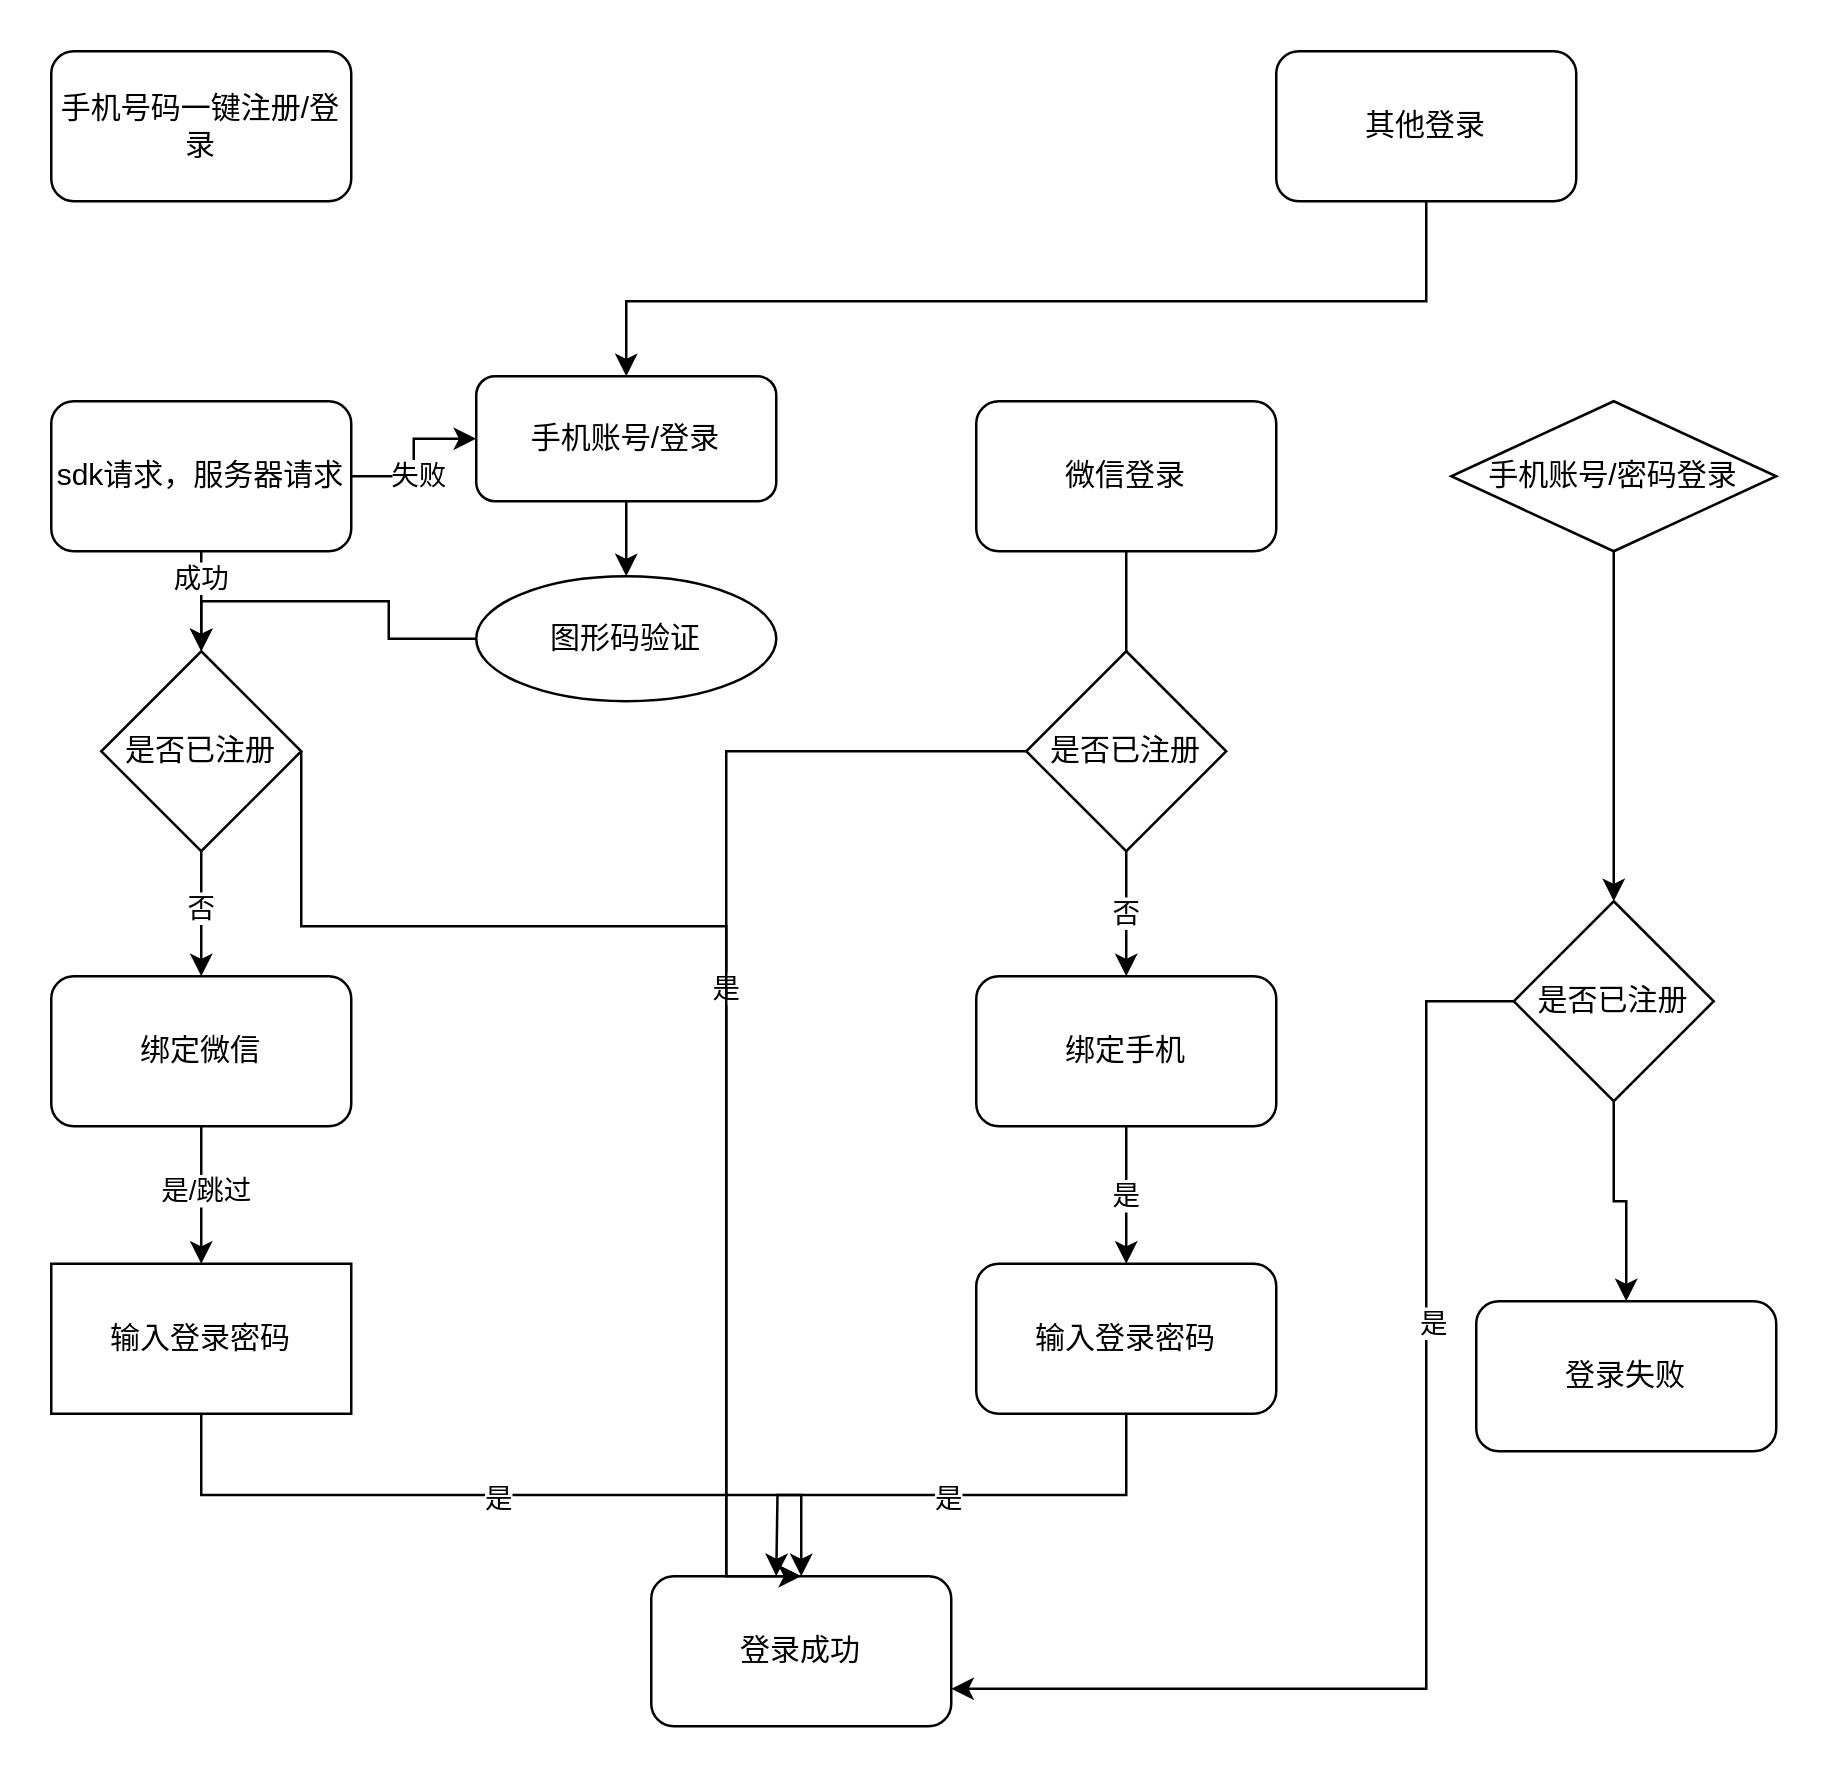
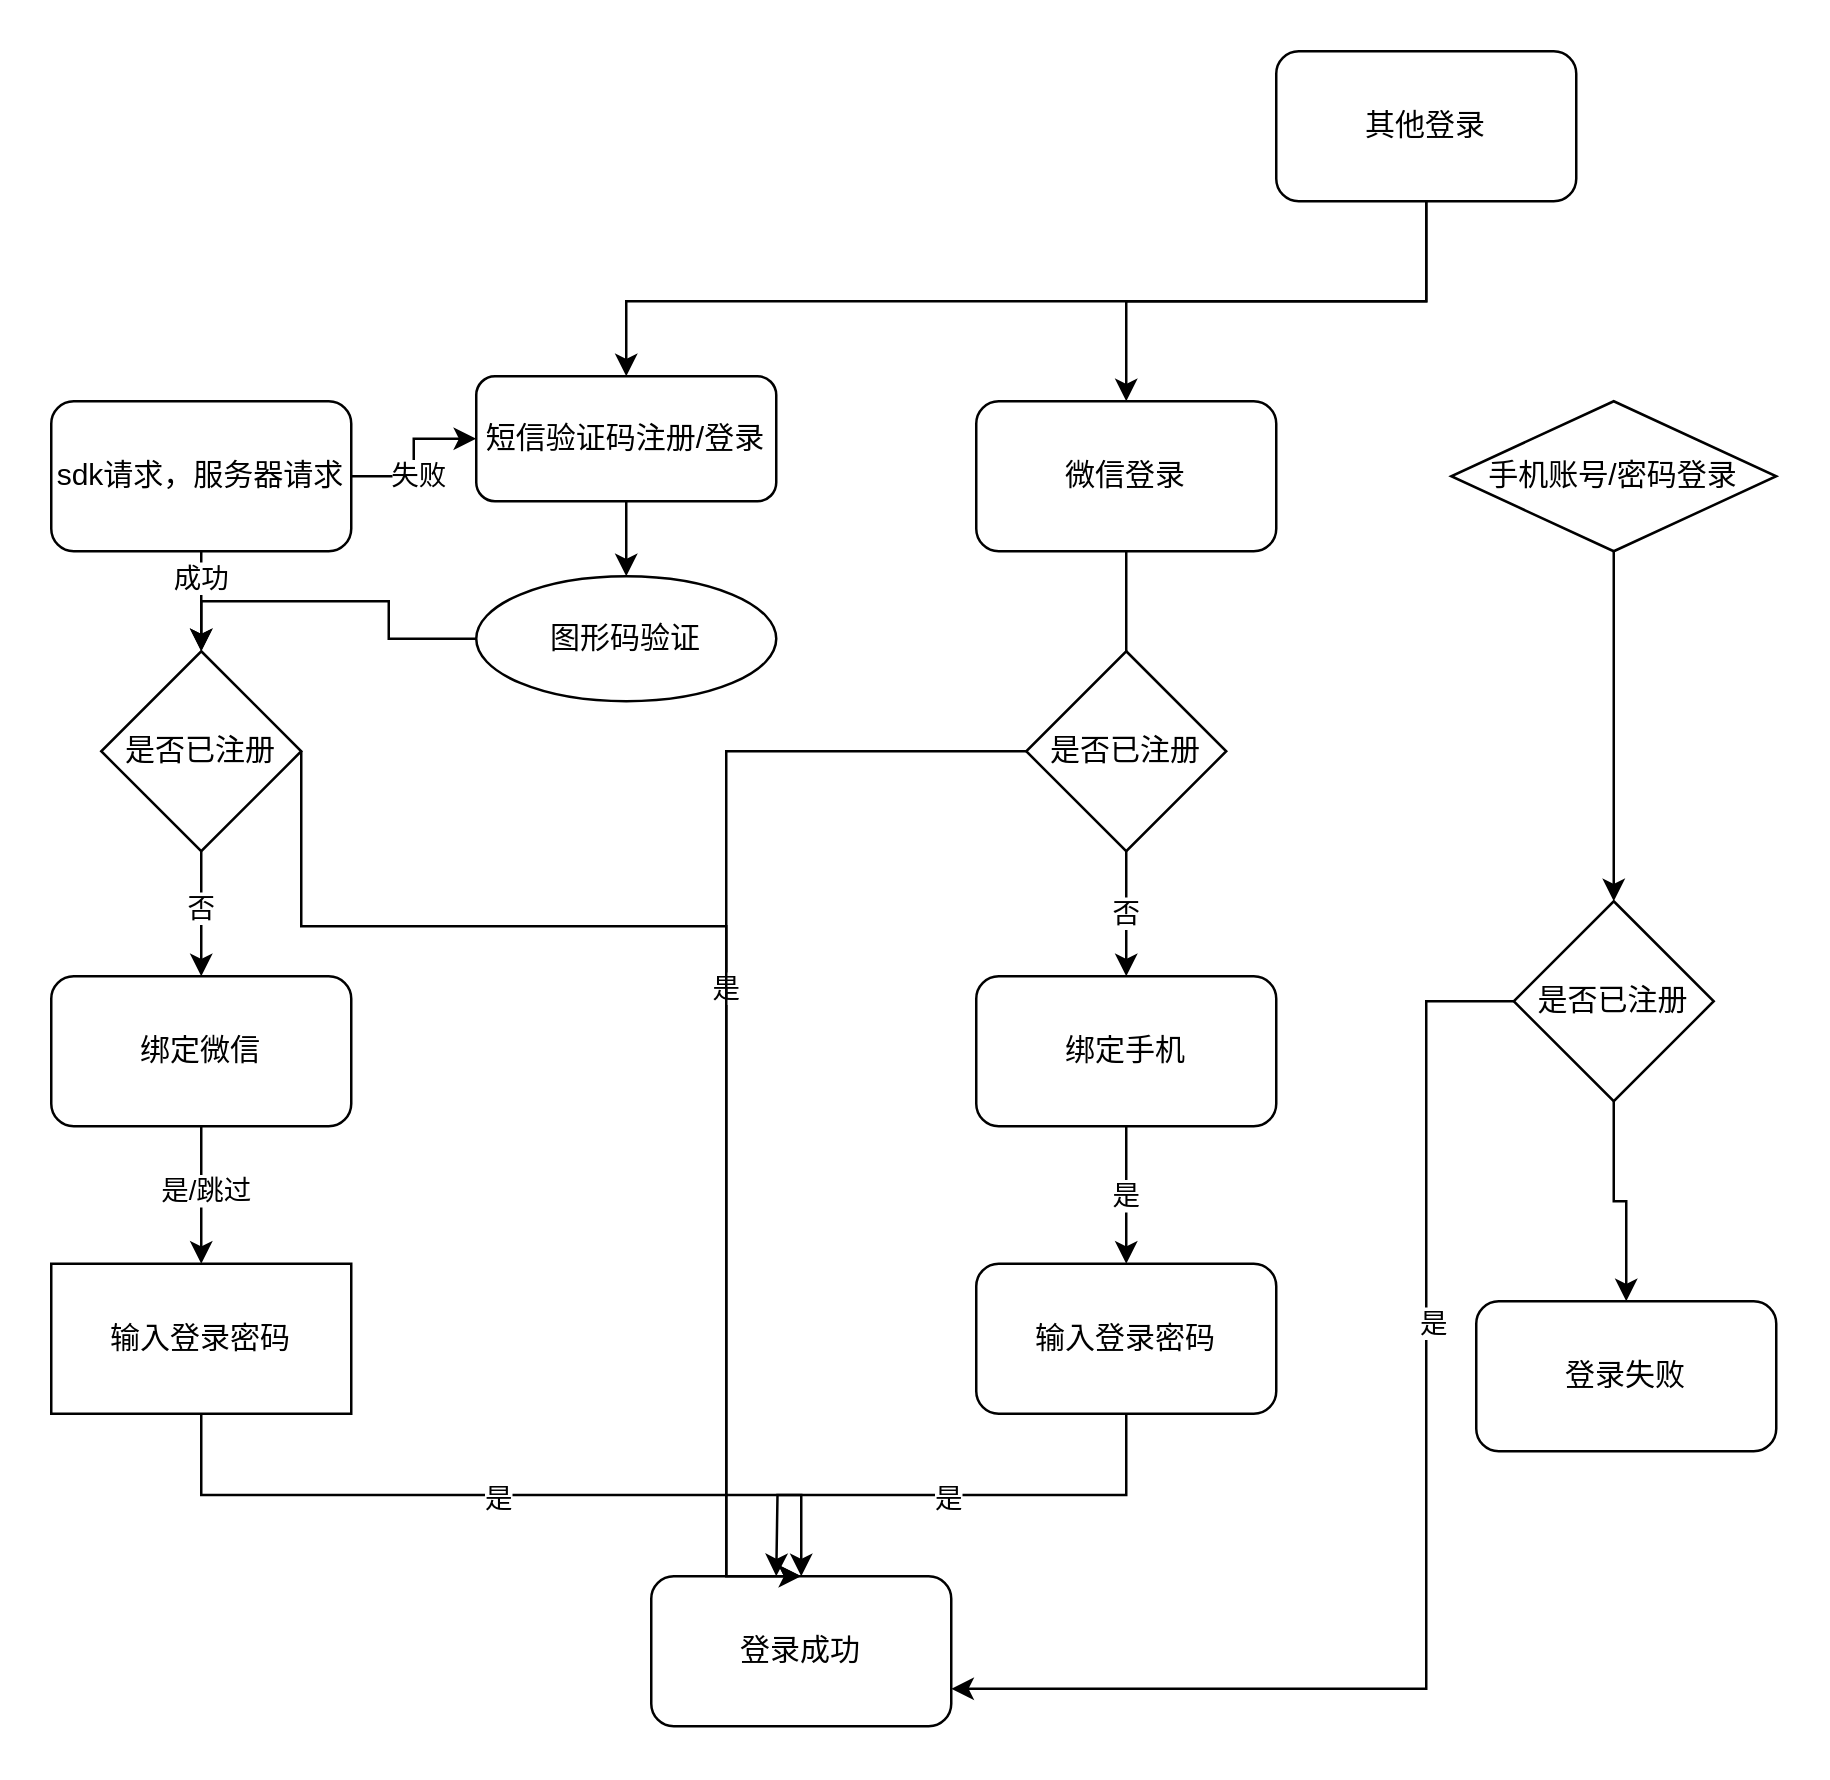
node "手机号码一键注册/登录": removed
edge "其他登录" -> "微信登录": added
node "手机账号/登录": label "手机账号/登录" -> "短信验证码注册/登录"
